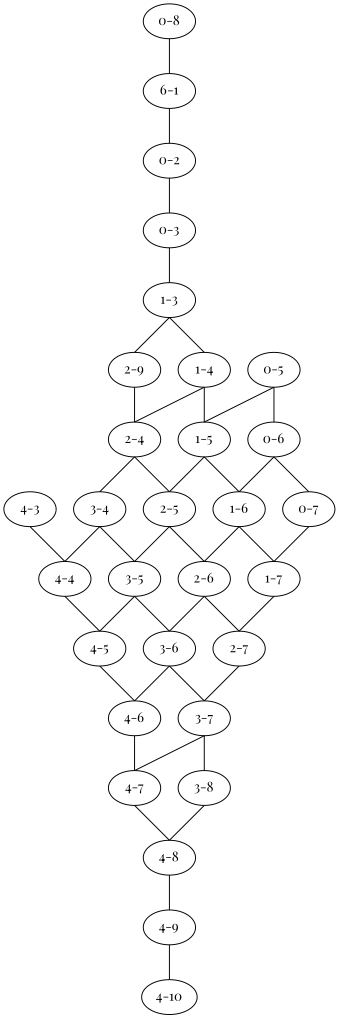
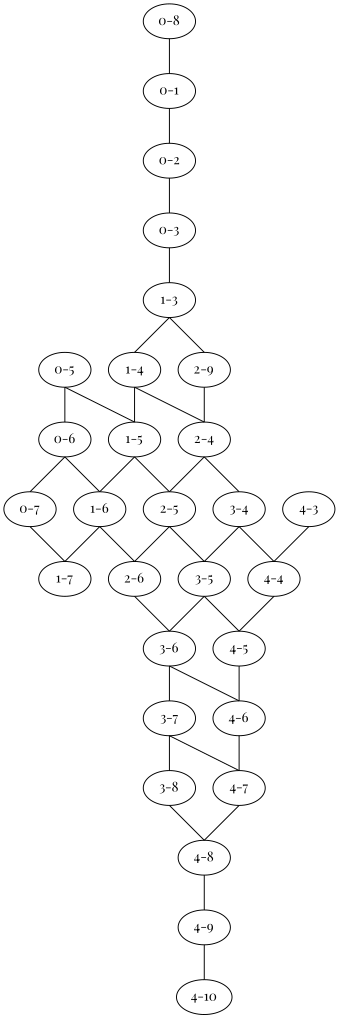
node "6-1": label "6-1" -> "0-1"
node "2-7": removed
